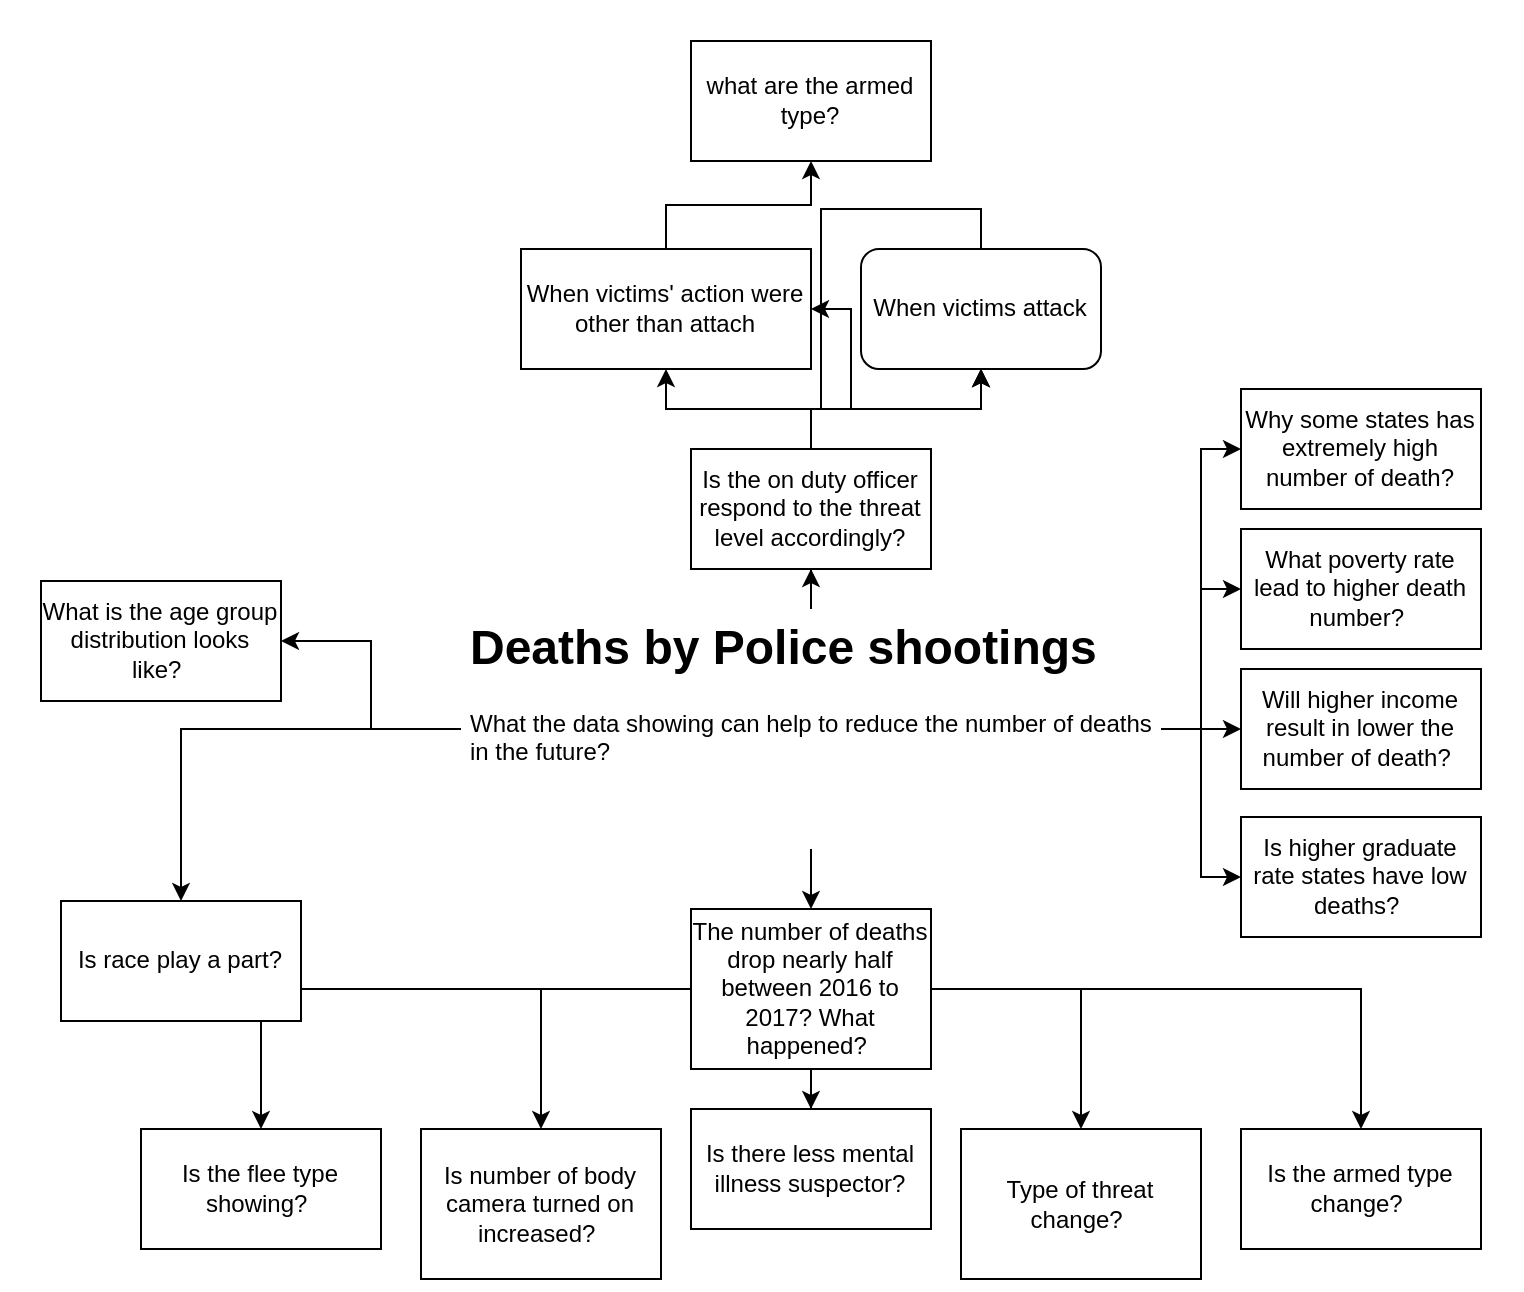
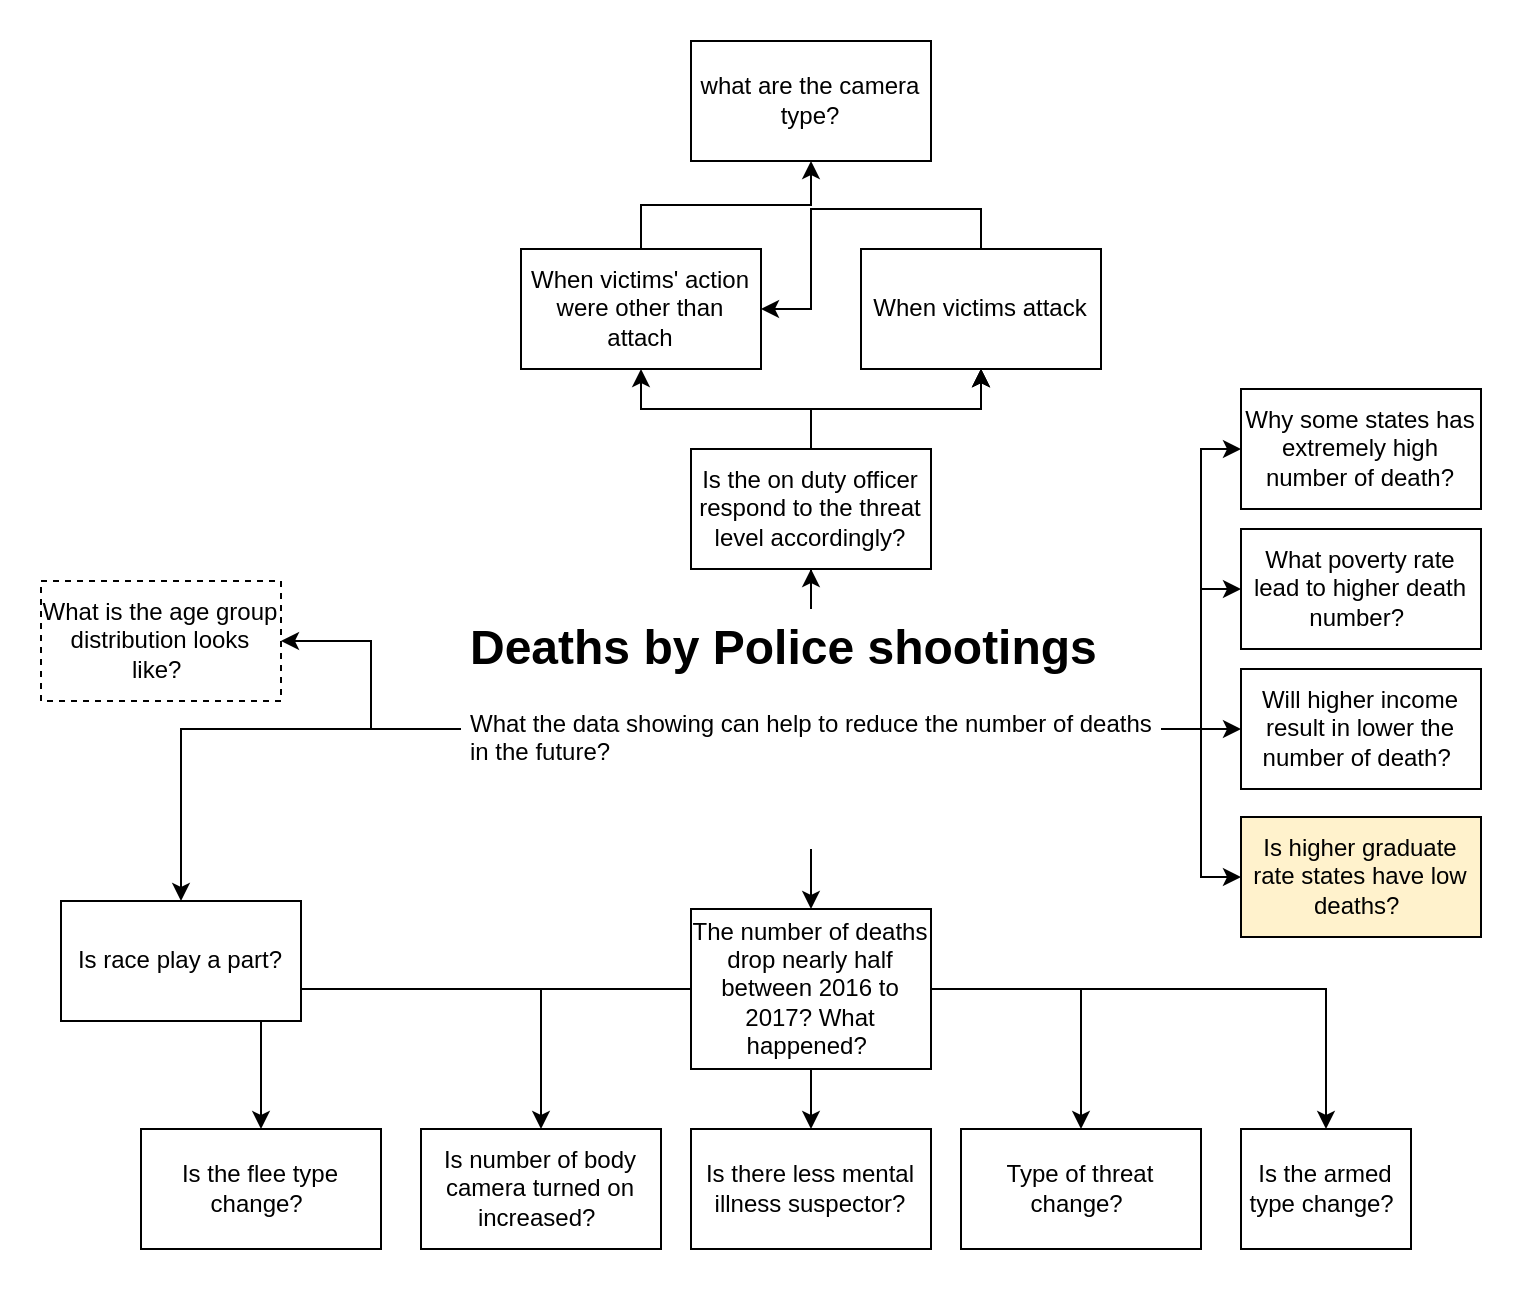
node "what are the armed type?": label "what are the armed type?" -> "what are the camera type?"
node "When victims' action were other than attach": size 290x120 -> 240x120
node "When victims attack": shape rounded rectangle -> rectangle
node "What is the age group distribution looks like?": style solid -> dashed
node "Is higher graduate rate states have low deaths?": fillcolor #ffffff -> #fff2cc
node "Is there less mental illness suspector?": moved (811, 1169) -> (811, 1189)
node "Is the flee type showing?": label "Is the flee type showing?" -> "Is the flee type change?"
node "Is the armed type change?": size 240x120 -> 170x120
node "Is number of body camera turned on increased?": size 240x150 -> 240x120
node "Type of threat change?": size 240x150 -> 240x120
